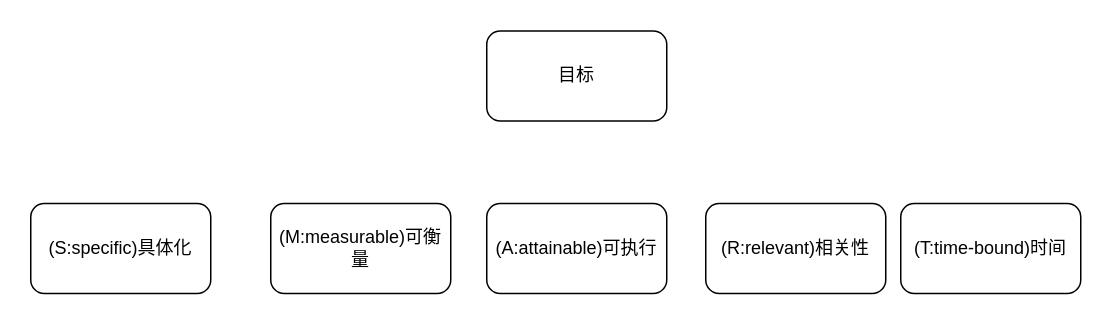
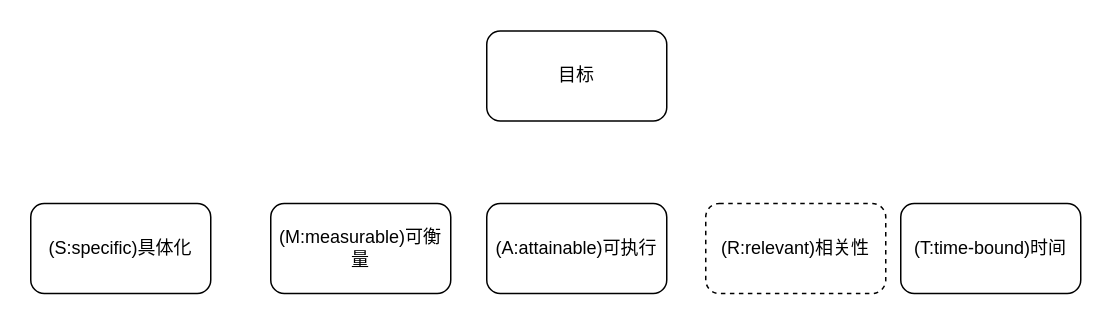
node "(R:relevant)相关性": style solid -> dashed
